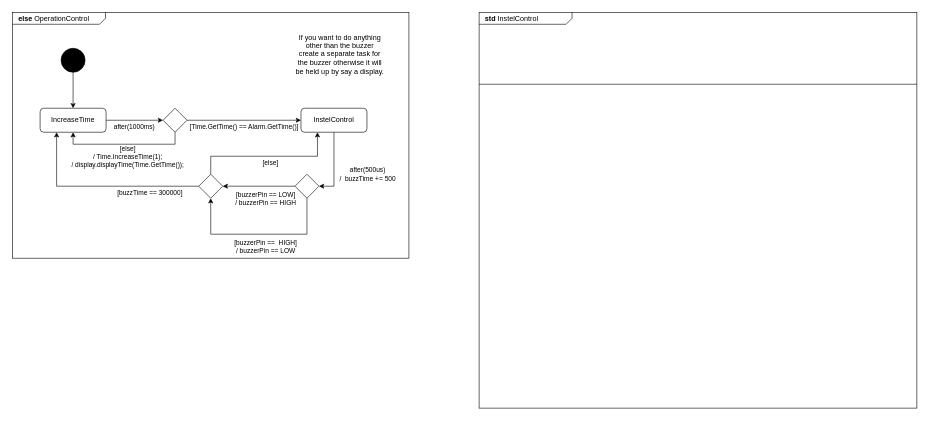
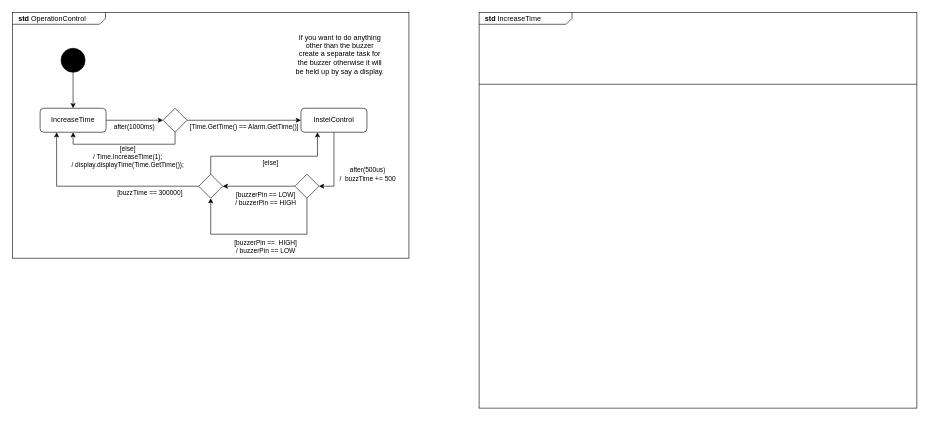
node "else OperationControl": label "else OperationControl" -> "std OperationControl"
node "std InstelControl": label "std InstelControl" -> "std IncreaseTime"
